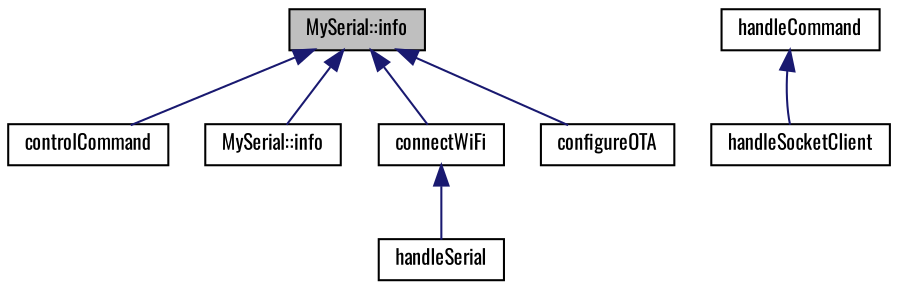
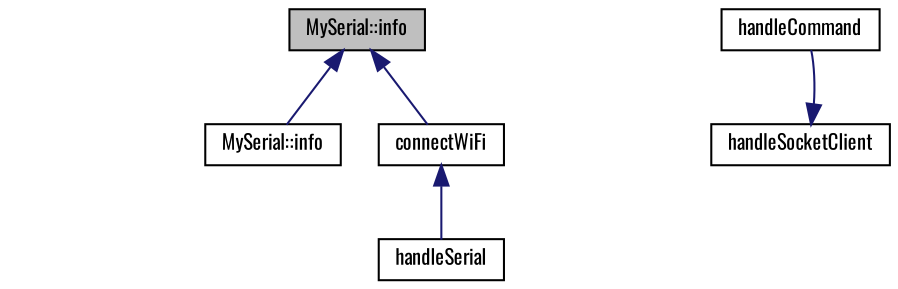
edge "handleSocketClient" -> "handleCommand": reversed
node "controlCommand": removed
node "configureOTA": removed
